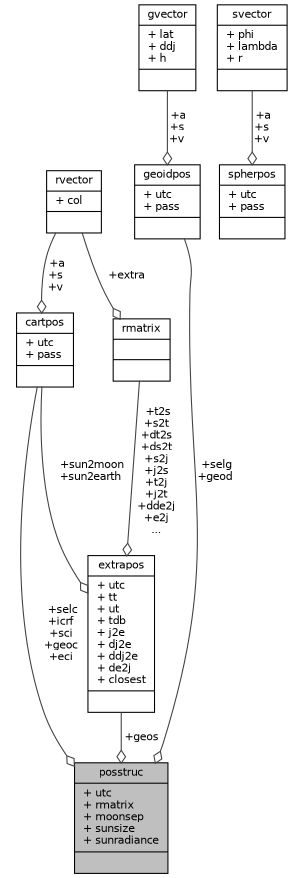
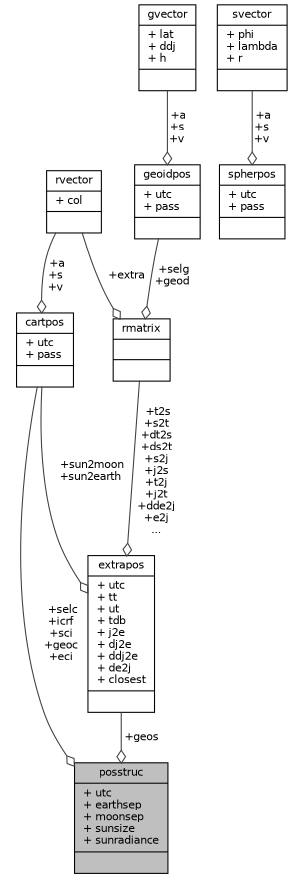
edge "geoidpos" -> "posstruc": now "geoidpos" -> "rmatrix"
node "posstruc": text "+ rmatrix" -> "+ earthsep"
